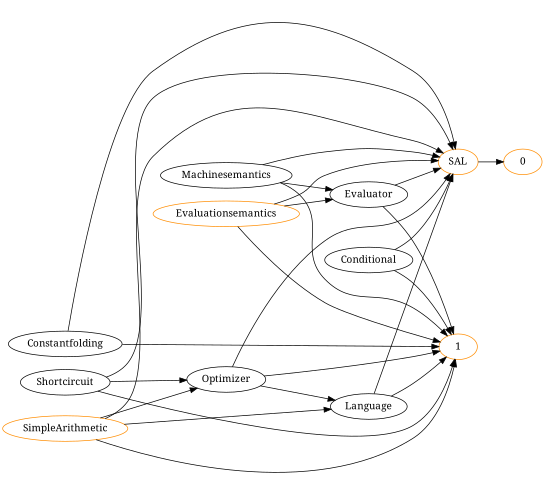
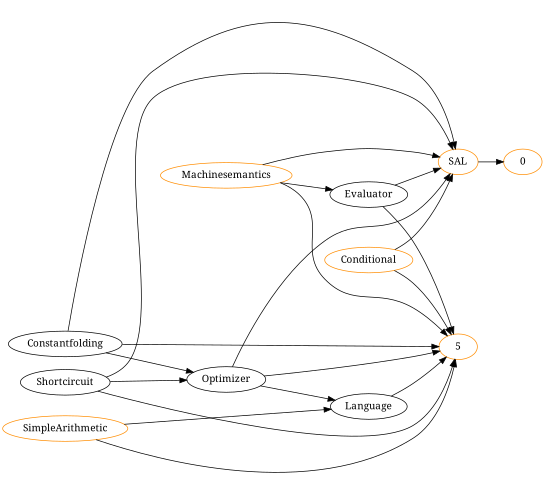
edge "SimpleArithmetic" -> "SAL": removed
node "Machinesemantics": color black -> darkorange
node "Evaluationsemantics": removed
node "Conditional": color black -> darkorange
edge "Language" -> "SAL": removed
node "1": label "1" -> "5"
edge "SimpleArithmetic" -> "Optimizer": now "Constantfolding" -> "Optimizer"
